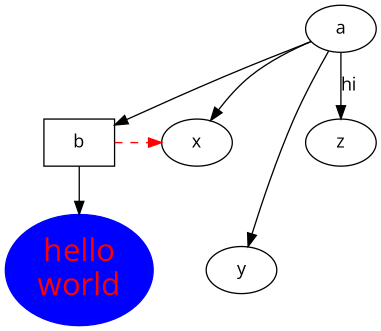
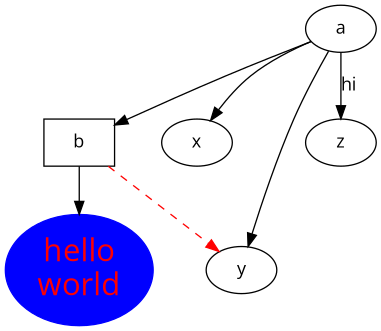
edge "b" -> "x": now "b" -> "y"
